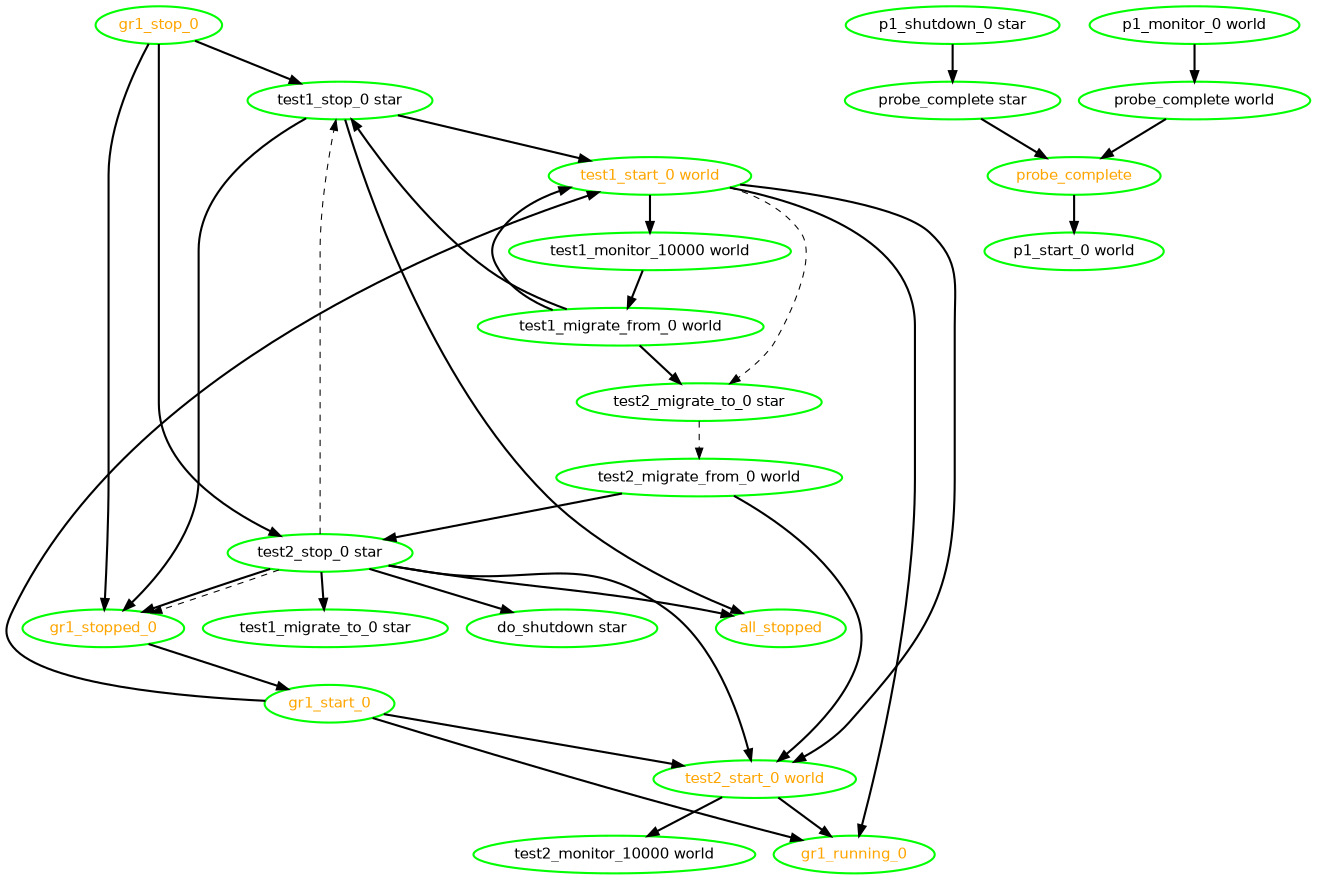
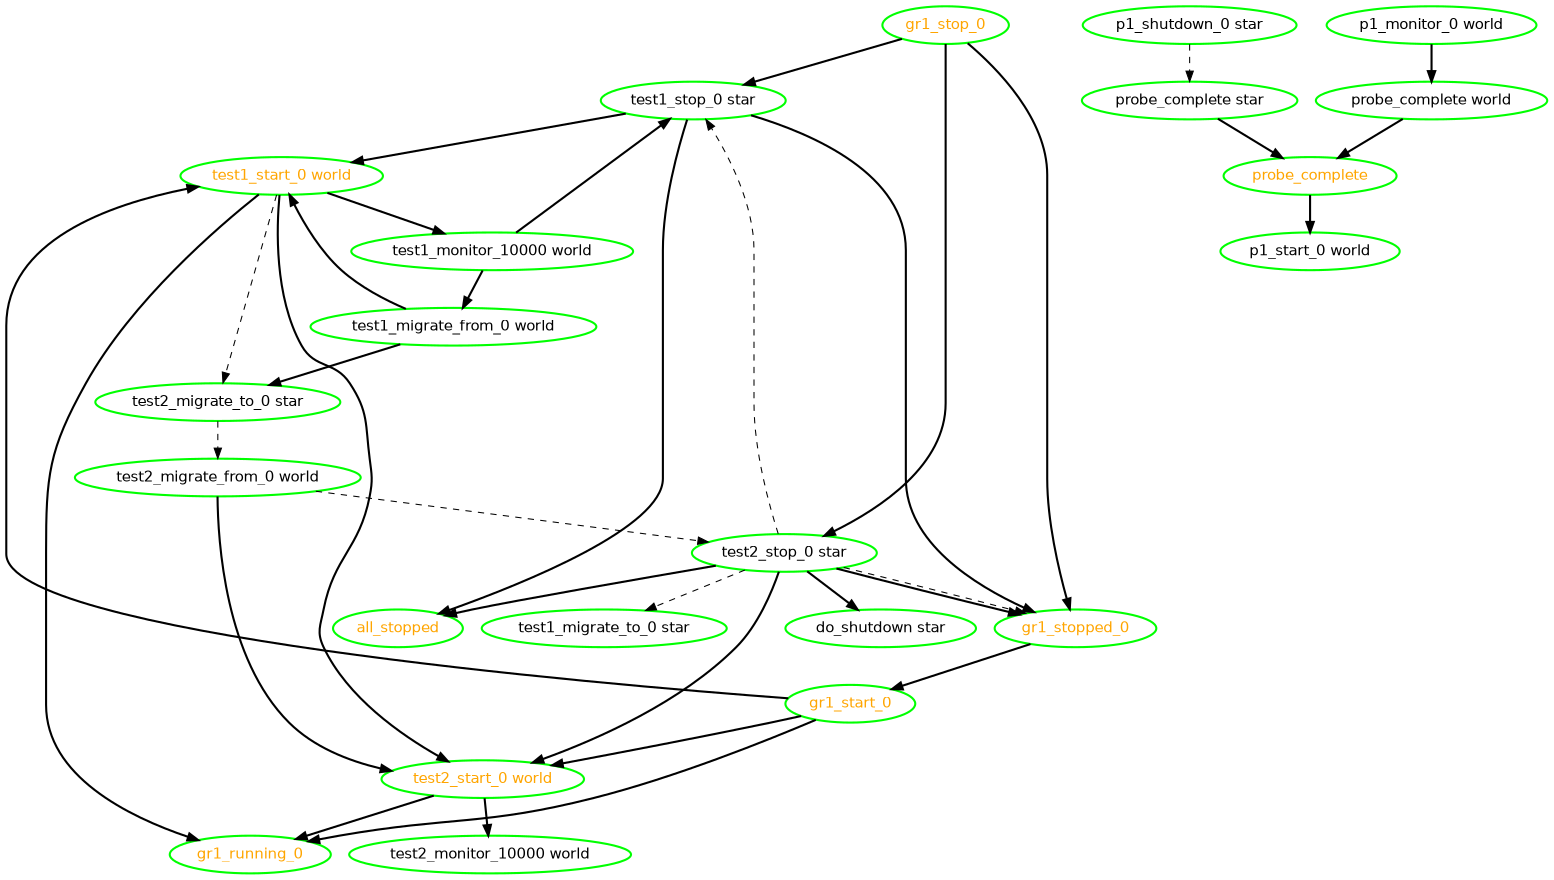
edge "p1_shutdown_0 star" -> "probe_complete star": style bold -> dashed
edge "test1_migrate_from_0 world" -> "test1_stop_0 star": now "test1_monitor_10000 world" -> "test1_stop_0 star"
edge "test2_migrate_from_0 world" -> "test2_stop_0 star": style bold -> dashed
edge "test2_stop_0 star" -> "test1_migrate_to_0 star": style bold -> dashed
